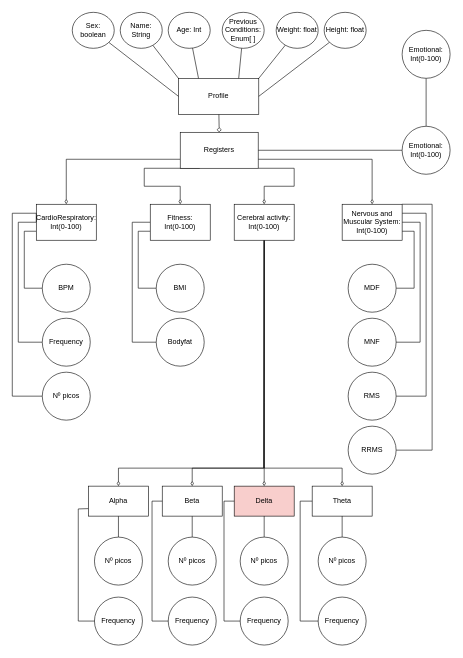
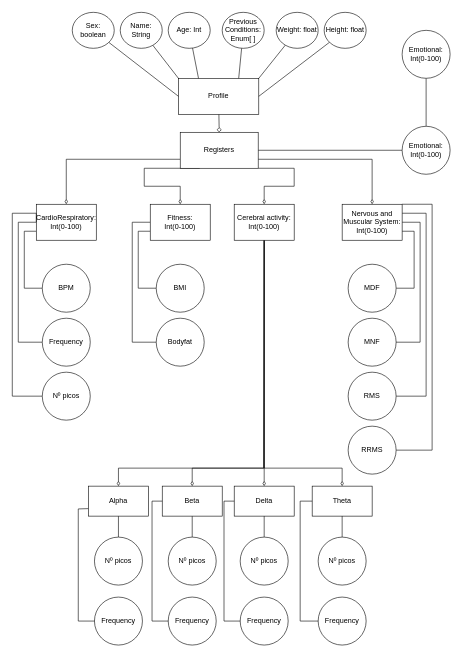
node "Delta": fillcolor #f8cecc -> #ffffff
